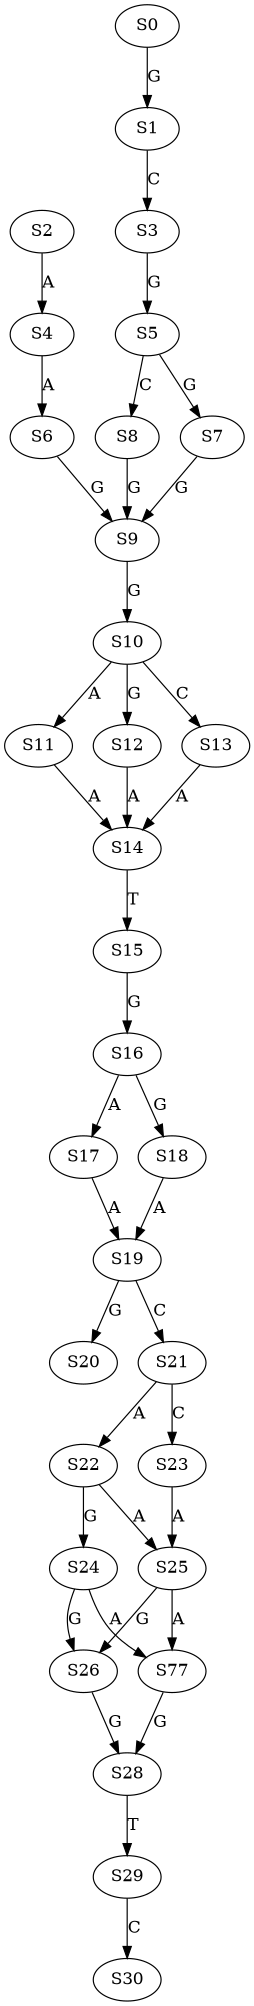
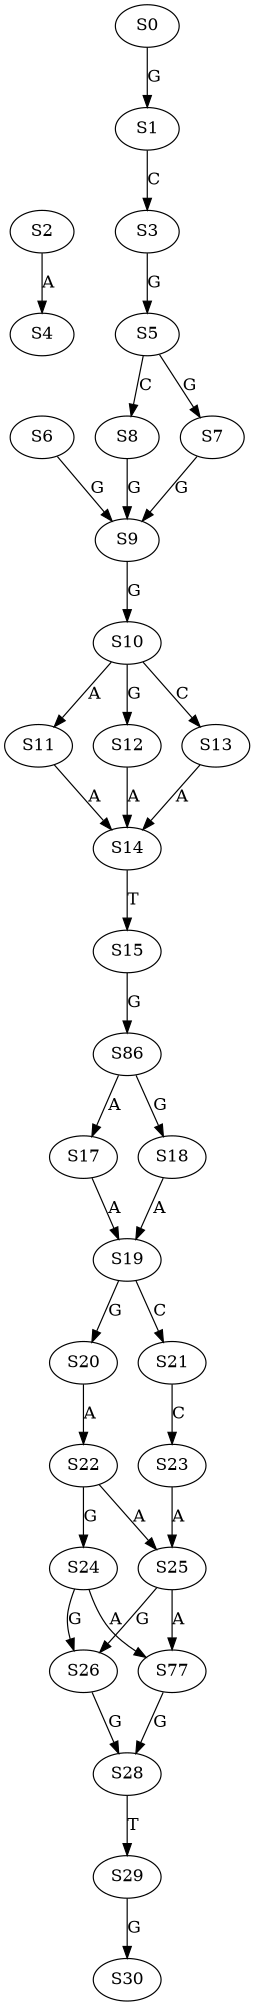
edge "S4" -> "S6": removed, label "A"
node "S16": label "S16" -> "S86"
edge "S21" -> "S22": now "S20" -> "S22"
edge "S29" -> "S30": label "C" -> "G"
